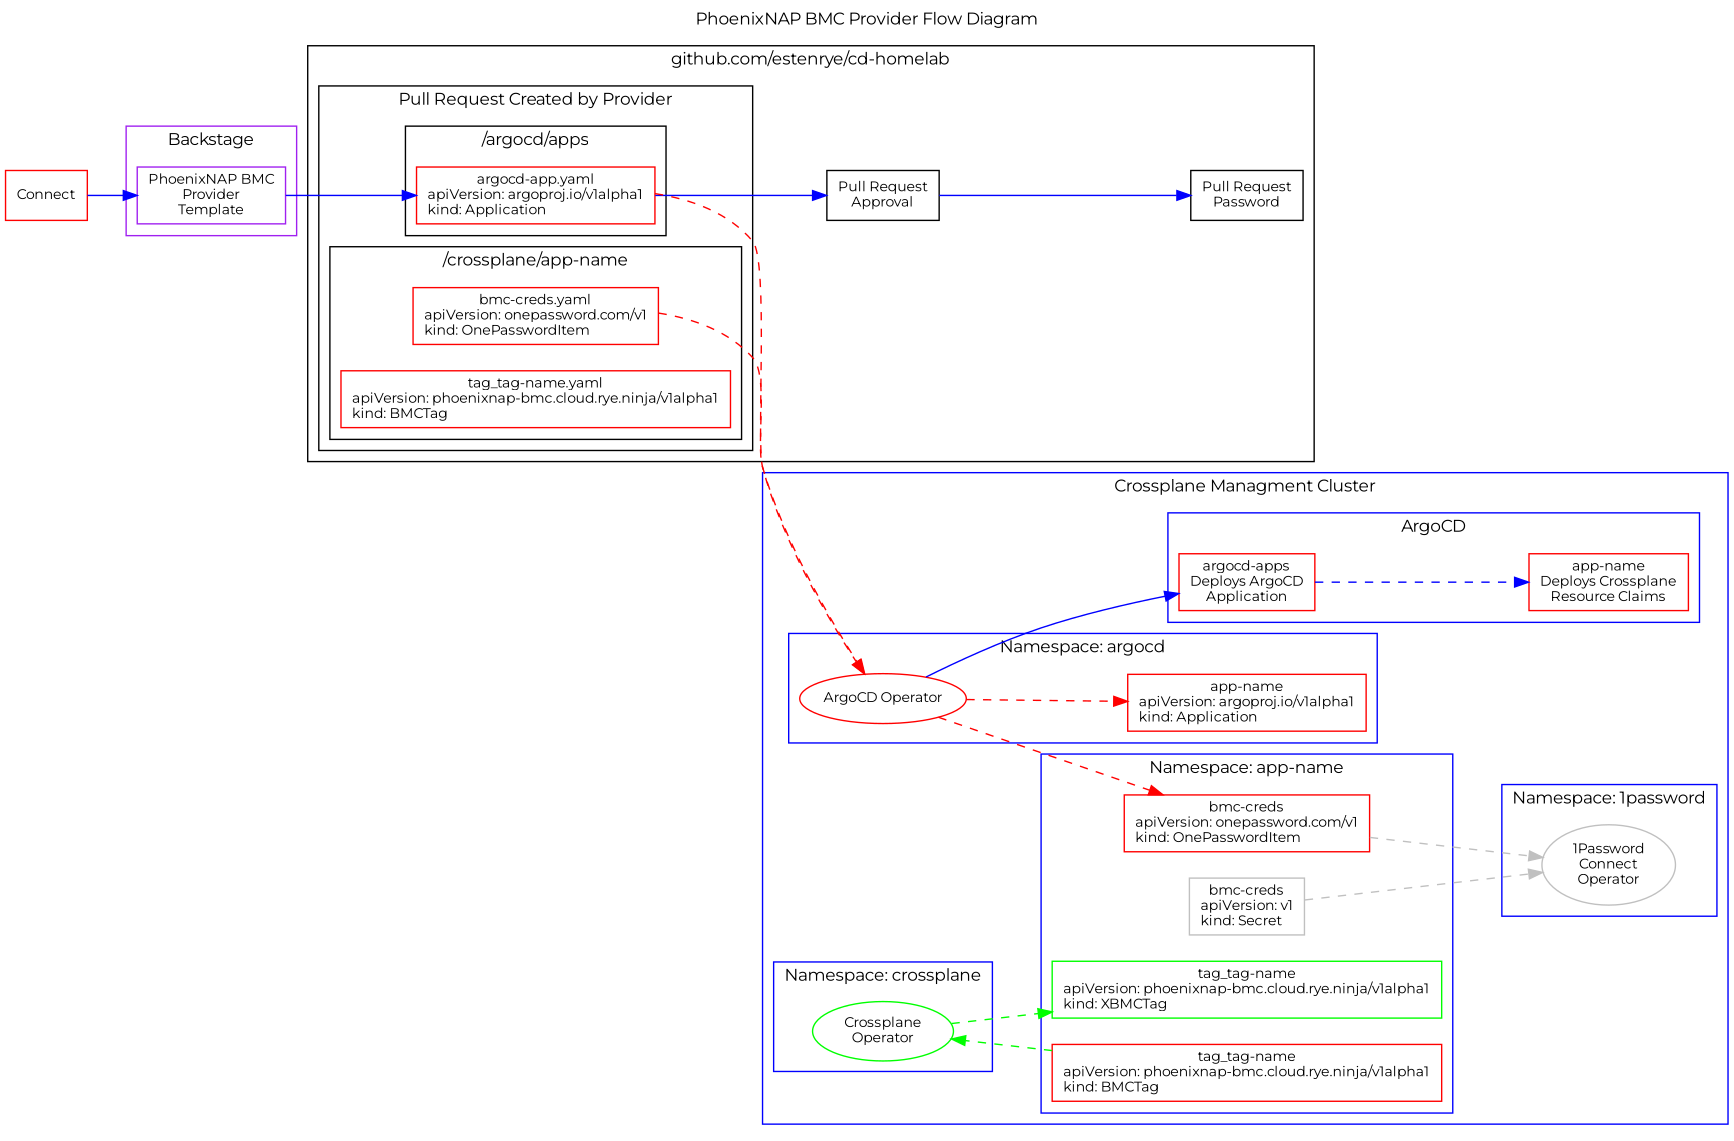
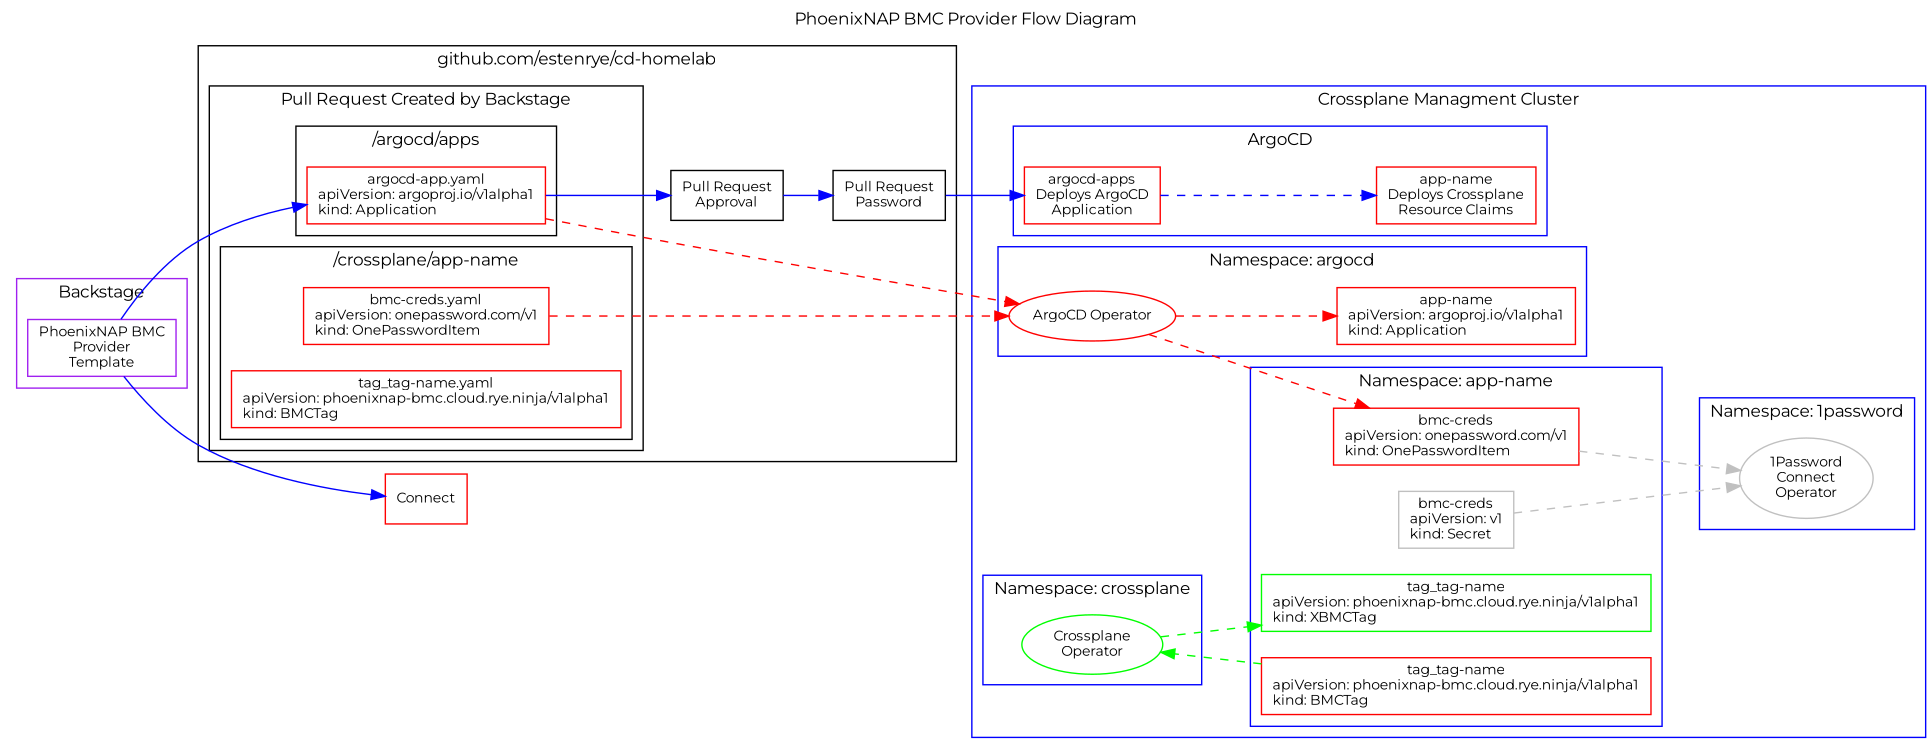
cluster "Pull Request Created by Provider": label "Pull Request Created by Provider" -> "Pull Request Created by Backstage"
edge "Connect" -> "PhoenixNAP BMC Provider Template": reversed
edge "ArgoCD Operator" -> "argocd-apps Deploys ArgoCD Application": now "Pull Request Password" -> "argocd-apps Deploys ArgoCD Application"
